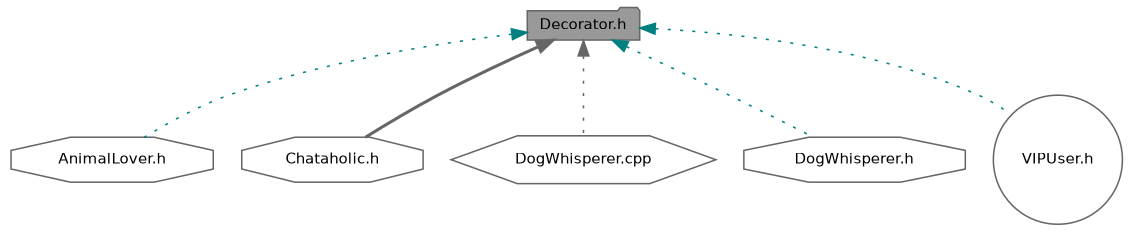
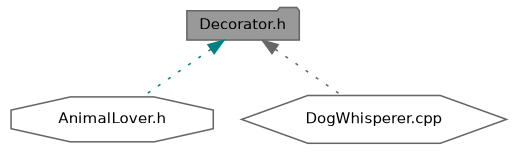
node "Chataholic.h": removed
node "DogWhisperer.h": removed
node "VIPUser.h": removed
